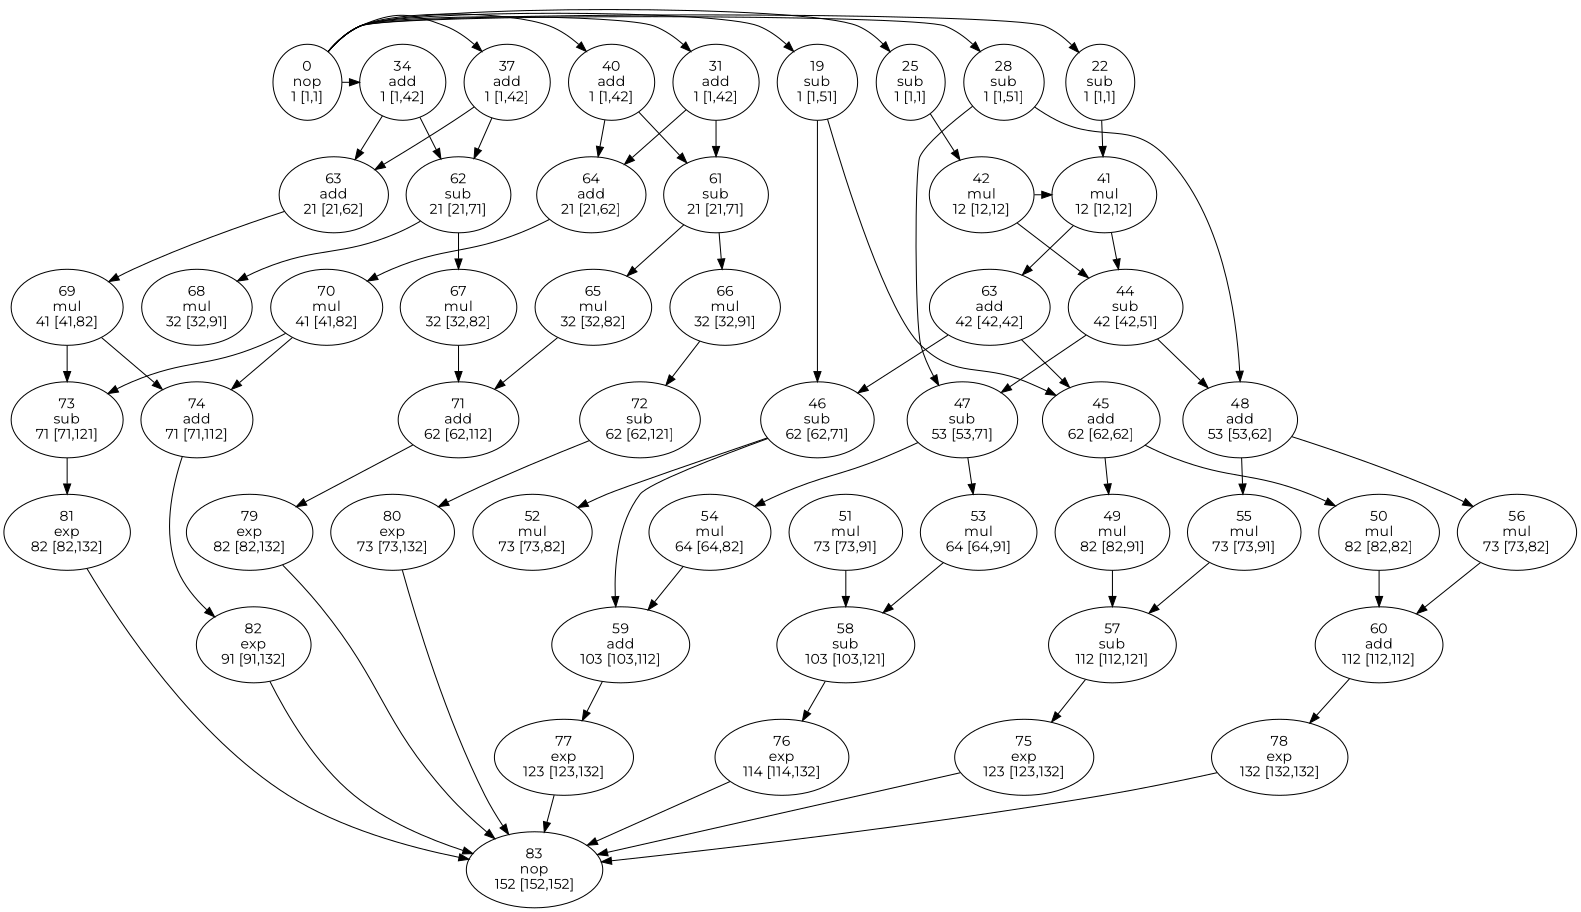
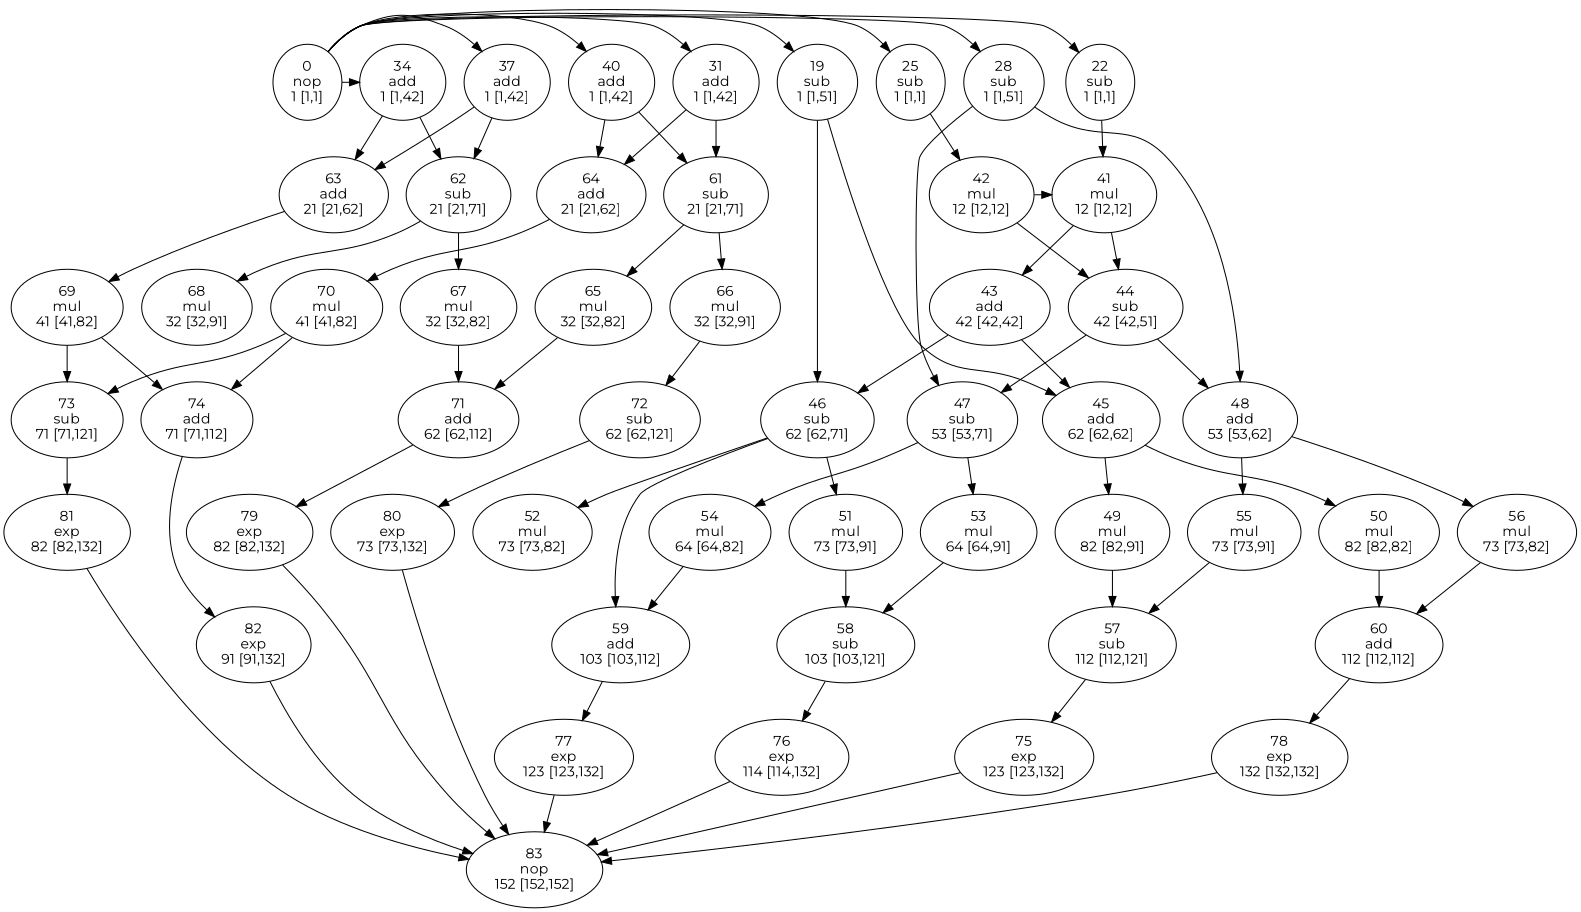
node "63 add 42 [42,42]": label "63 add 42 [42,42]" -> "43 add 42 [42,42]"
edge "46 sub 62 [62,71]" -> "51 mul 73 [73,91]": added
